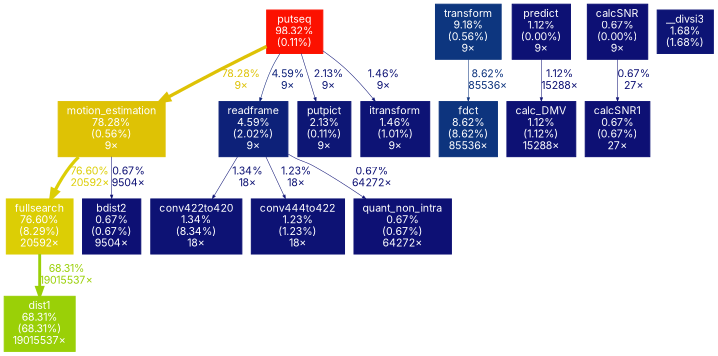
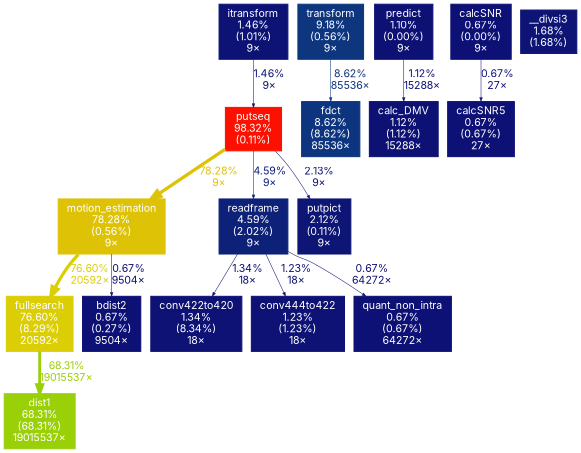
node "predict 1.12% (0.00%) 9×": label "predict 1.12% (0.00%) 9×" -> "predict 1.10% (0.00%) 9×"
edge "putseq 98.32% (0.11%)" -> "itransform 1.46% (1.01%) 9×": reversed
node "putpict 2.13% (0.11%) 9×": label "putpict 2.13% (0.11%) 9×" -> "putpict 2.12% (0.11%) 9×"
node "calcSNR1 0.67% (0.67%) 27×": label "calcSNR1 0.67% (0.67%) 27×" -> "calcSNR5 0.67% (0.67%) 27×"
node "bdist2 0.67% (0.67%) 9504×": label "bdist2 0.67% (0.67%) 9504×" -> "bdist2 0.67% (0.27%) 9504×"
